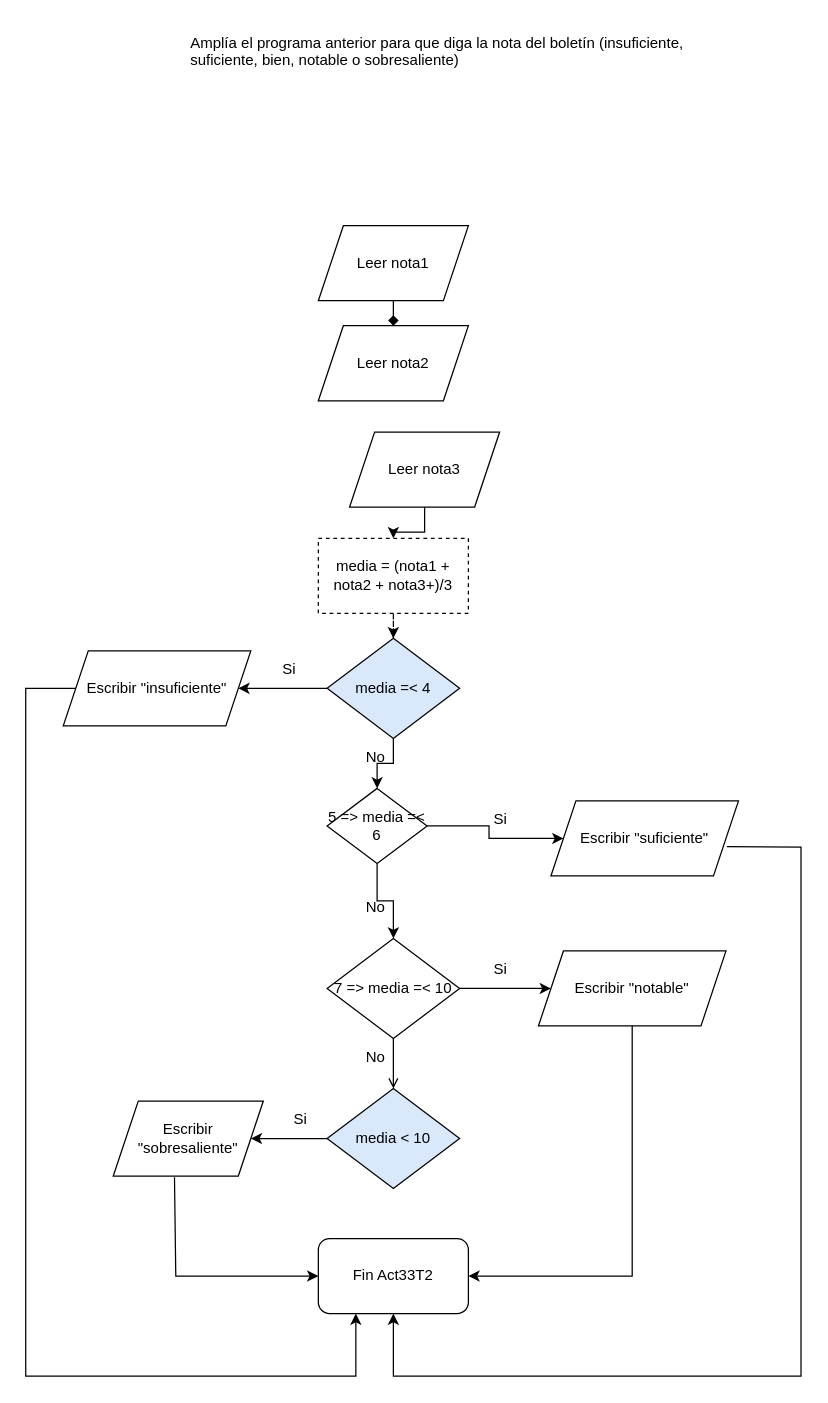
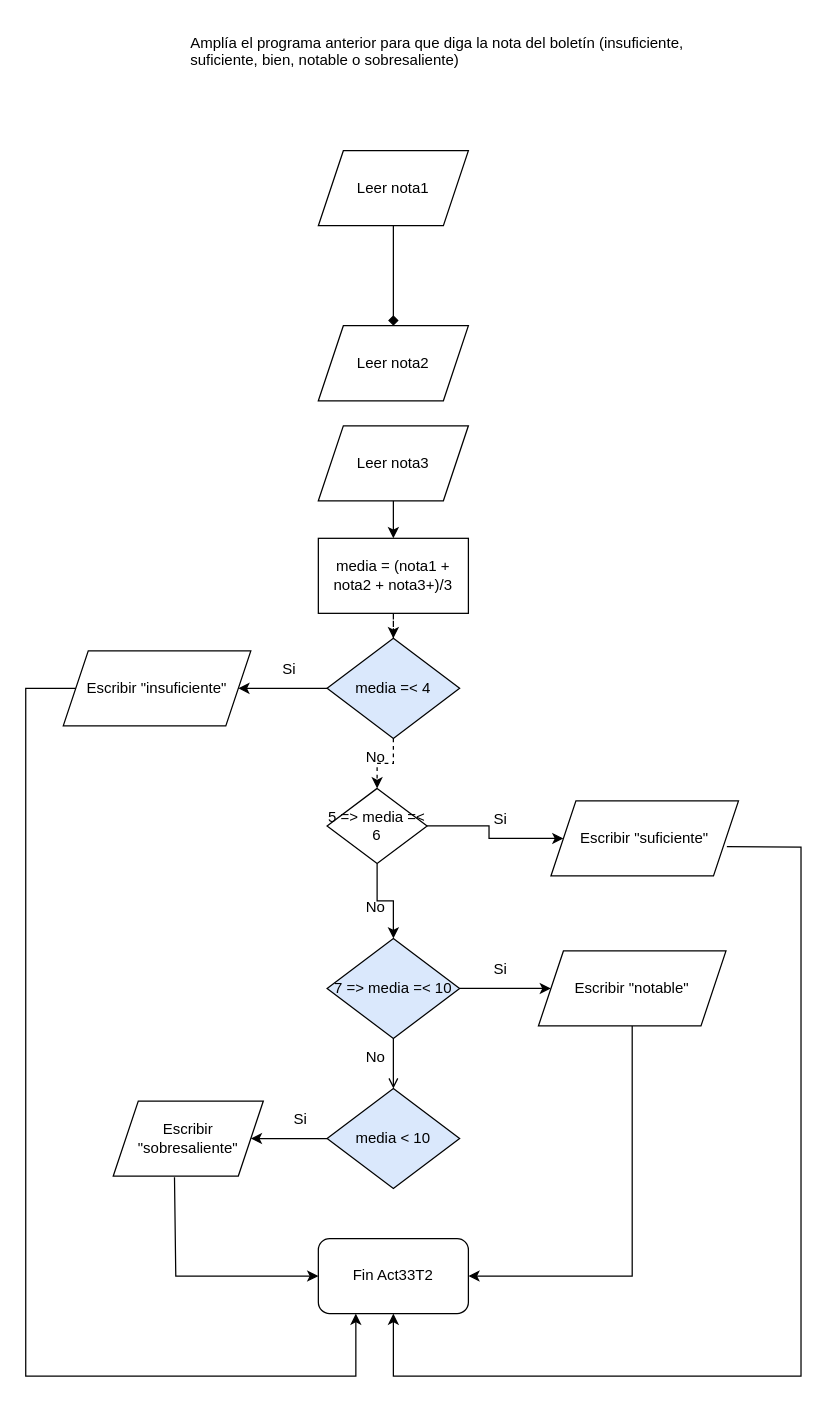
node "Leer nota1": moved (393, 263) -> (393, 188)
node "Leer nota3": moved (424, 469) -> (393, 463)
node "media = (nota1 + nota2 + nota3+)/3": style dashed -> solid
edge "media =< 4" -> "5 => media =< 6": style solid -> dashed
node "7 => media =< 10": fillcolor #ffffff -> #dae8fc
